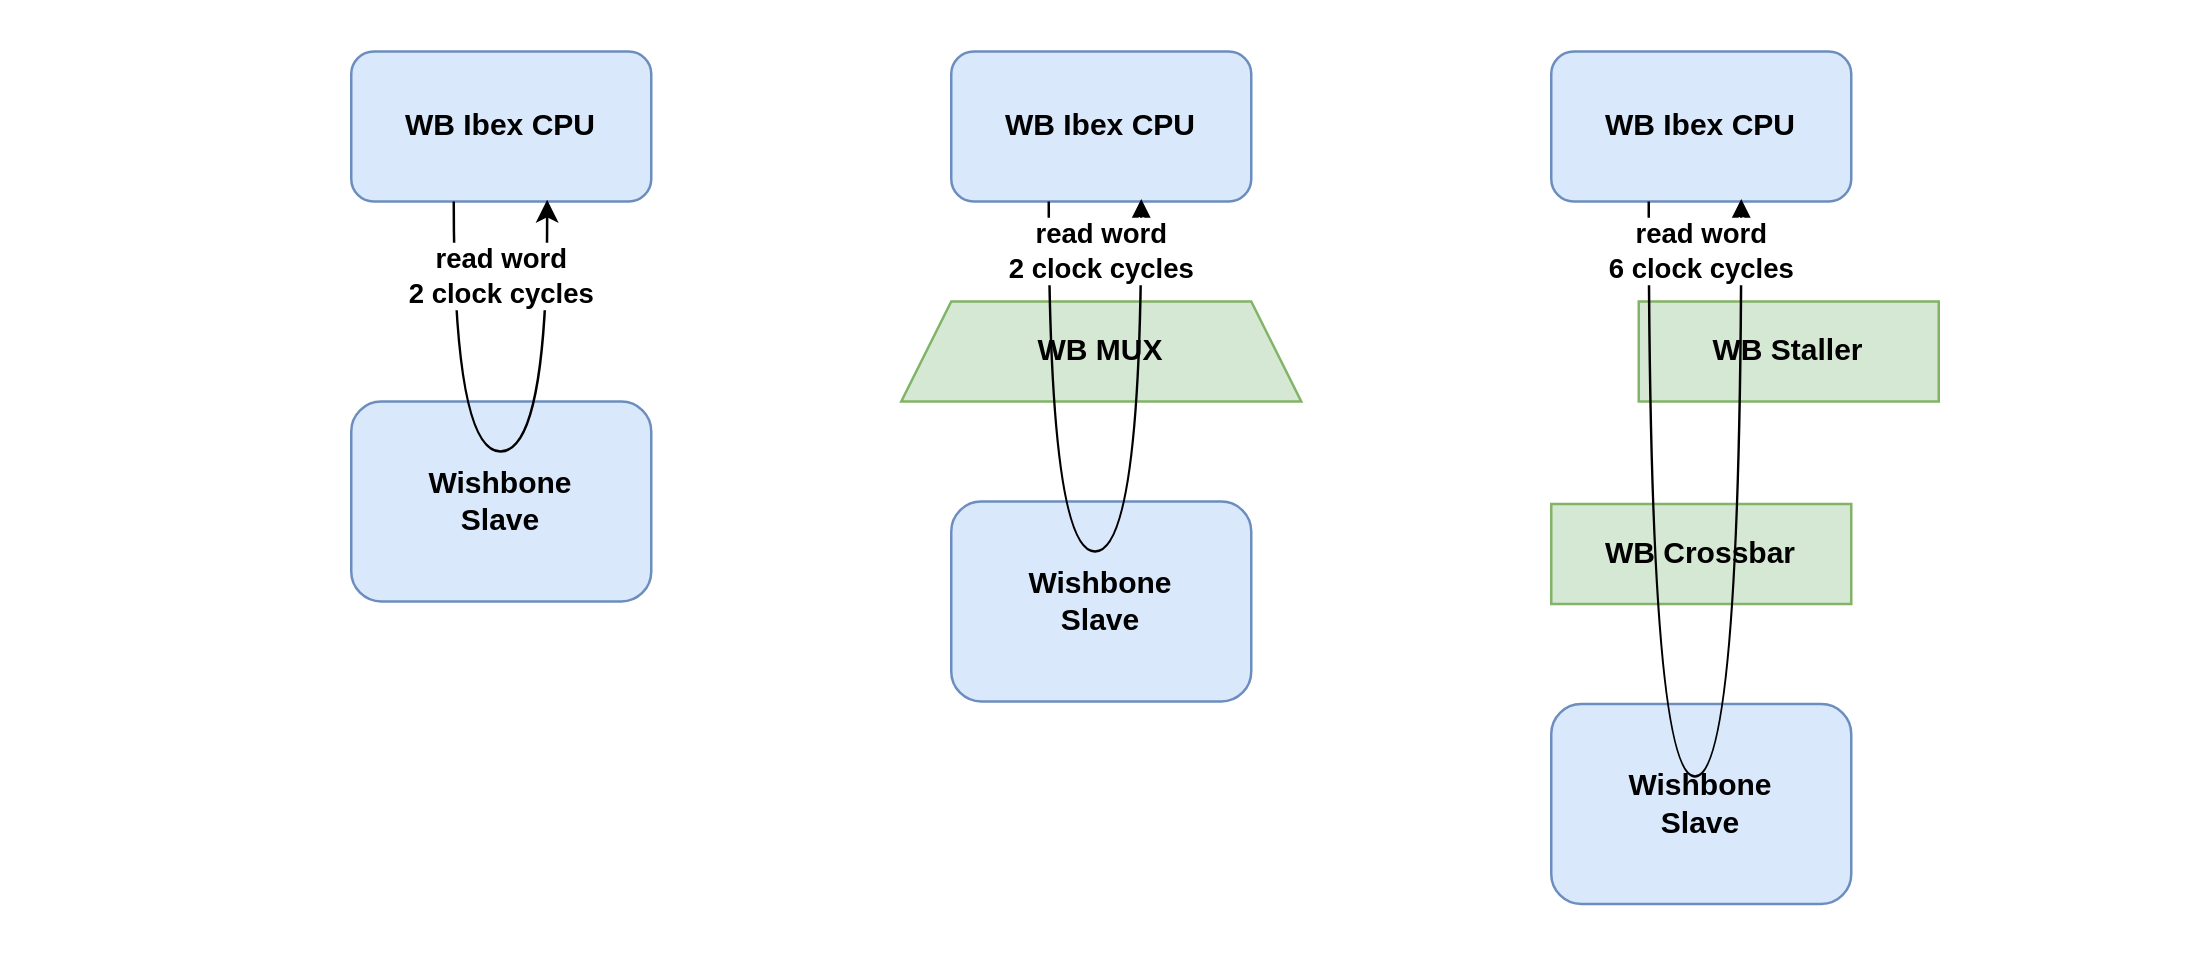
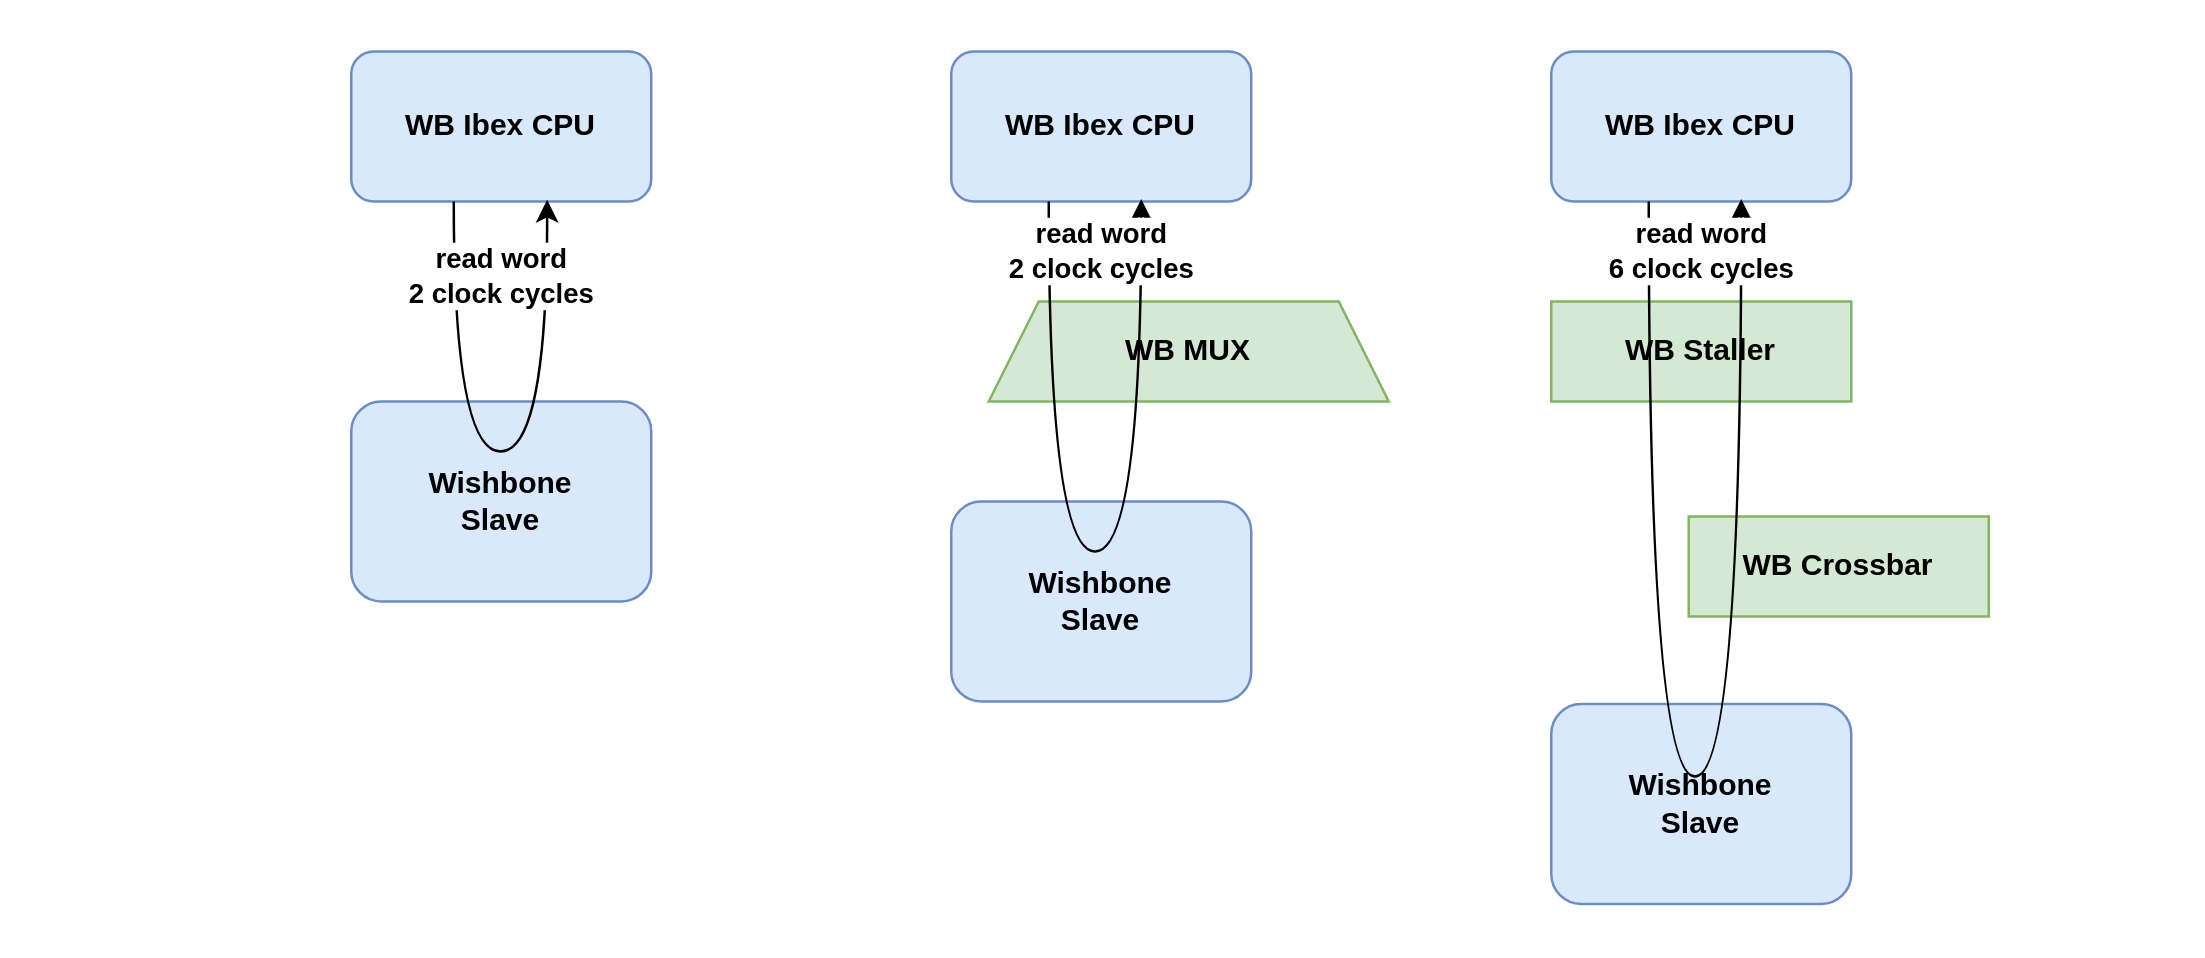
node "WB MUX": moved (1101, 351) -> (1189, 351)
node "WB Staller": moved (1789, 351) -> (1701, 351)
node "WB Crossbar": moved (1701, 554) -> (1839, 566)
